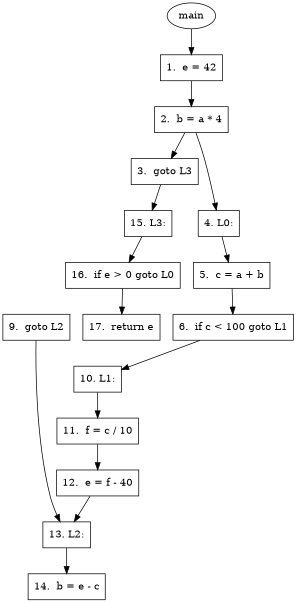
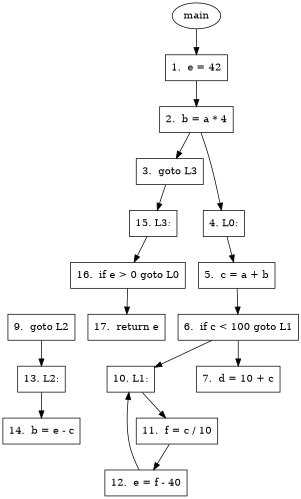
node "7.  d = 10 + c": added
edge "12.  e = f - 40" -> "13. L2:": now "12.  e = f - 40" -> "10. L1:"
